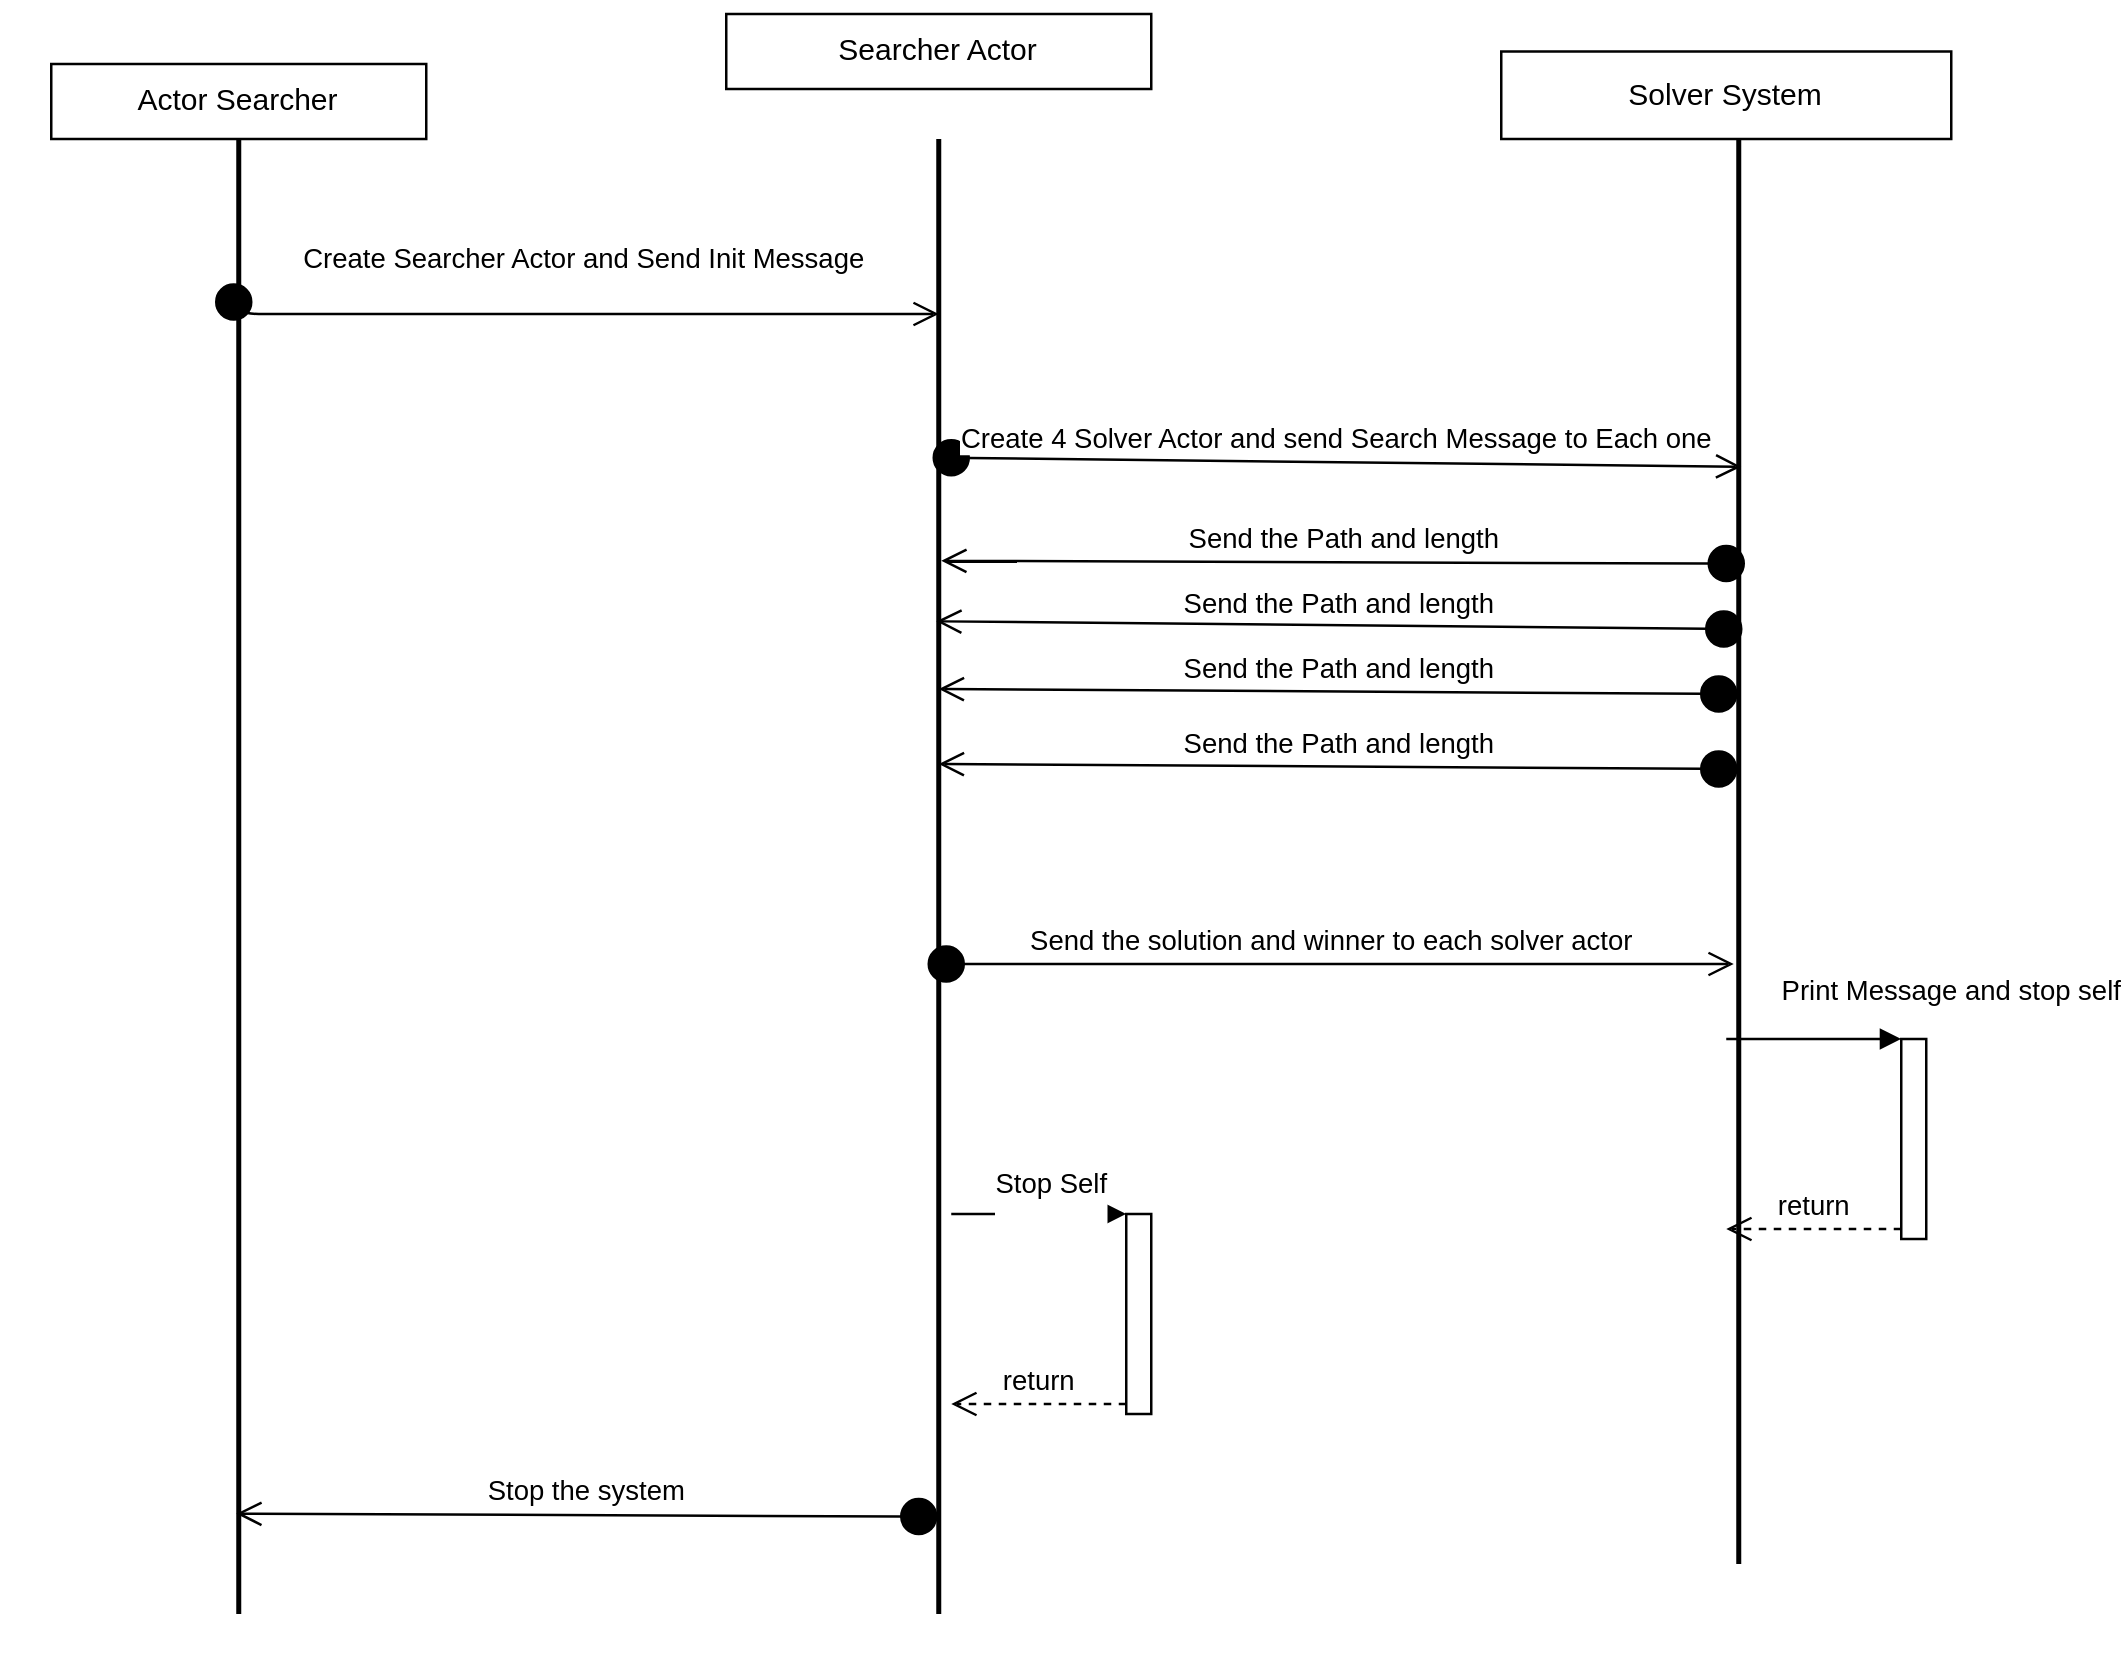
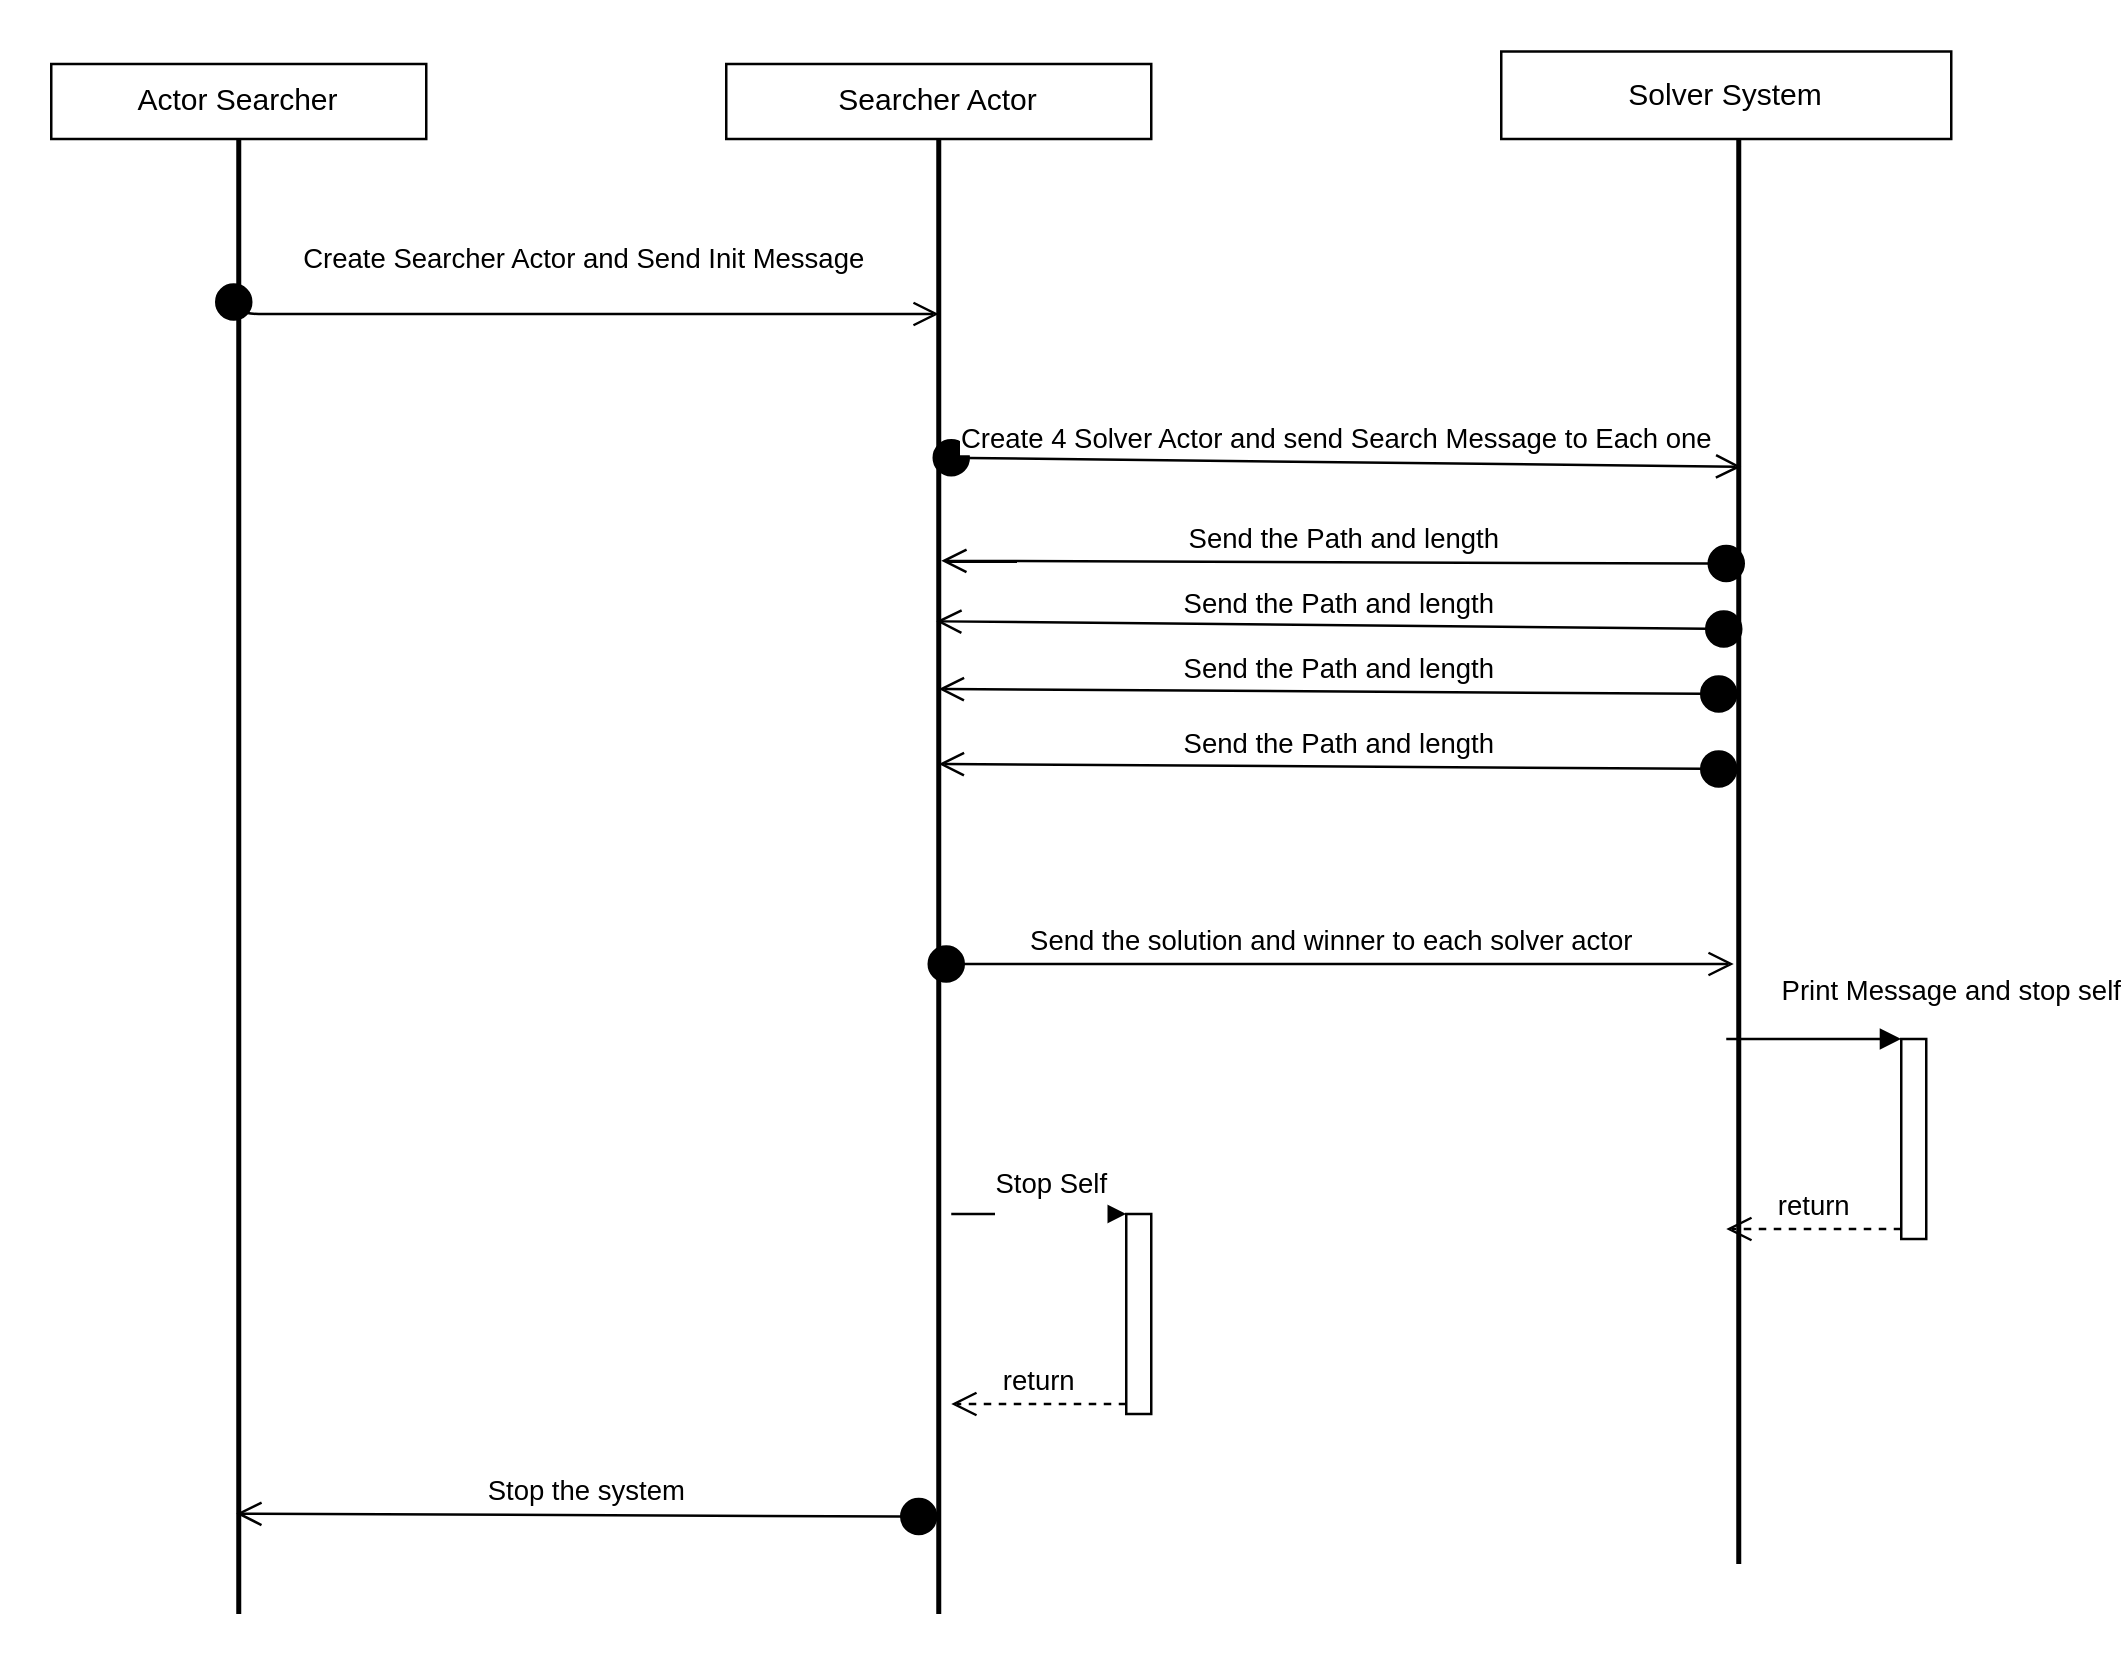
node "Searcher Actor": moved (939, 51) -> (939, 101)
